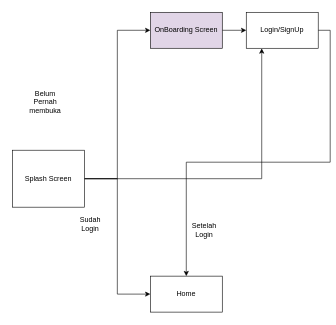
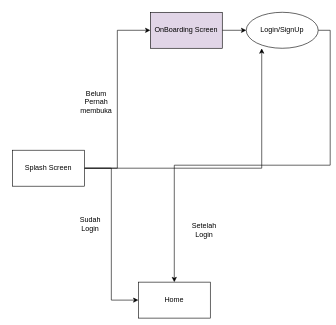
node "Login/SignUp": shape rectangle -> ellipse
node "Belum Pernah membuka": moved (45, 102) -> (96, 102)
node "Splash Screen": size 72x57 -> 72x36
node "Home": moved (186, 294) -> (174, 300)
